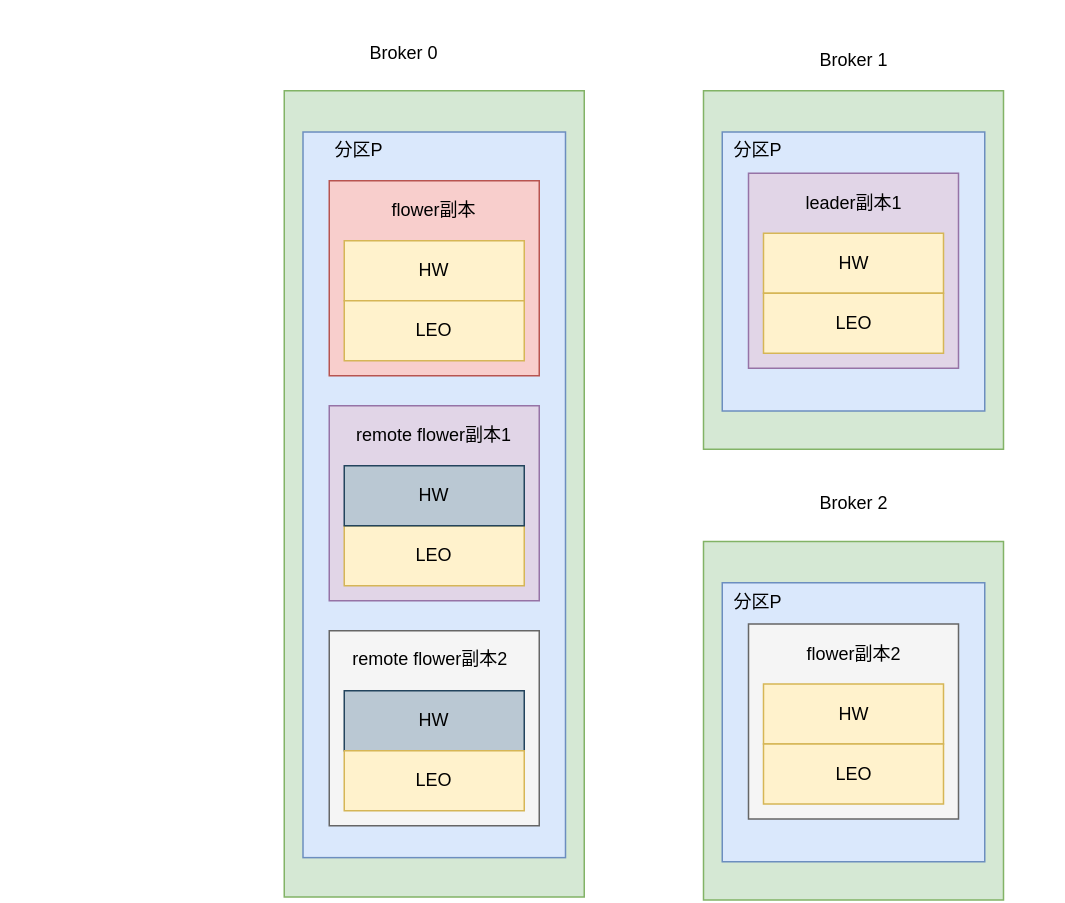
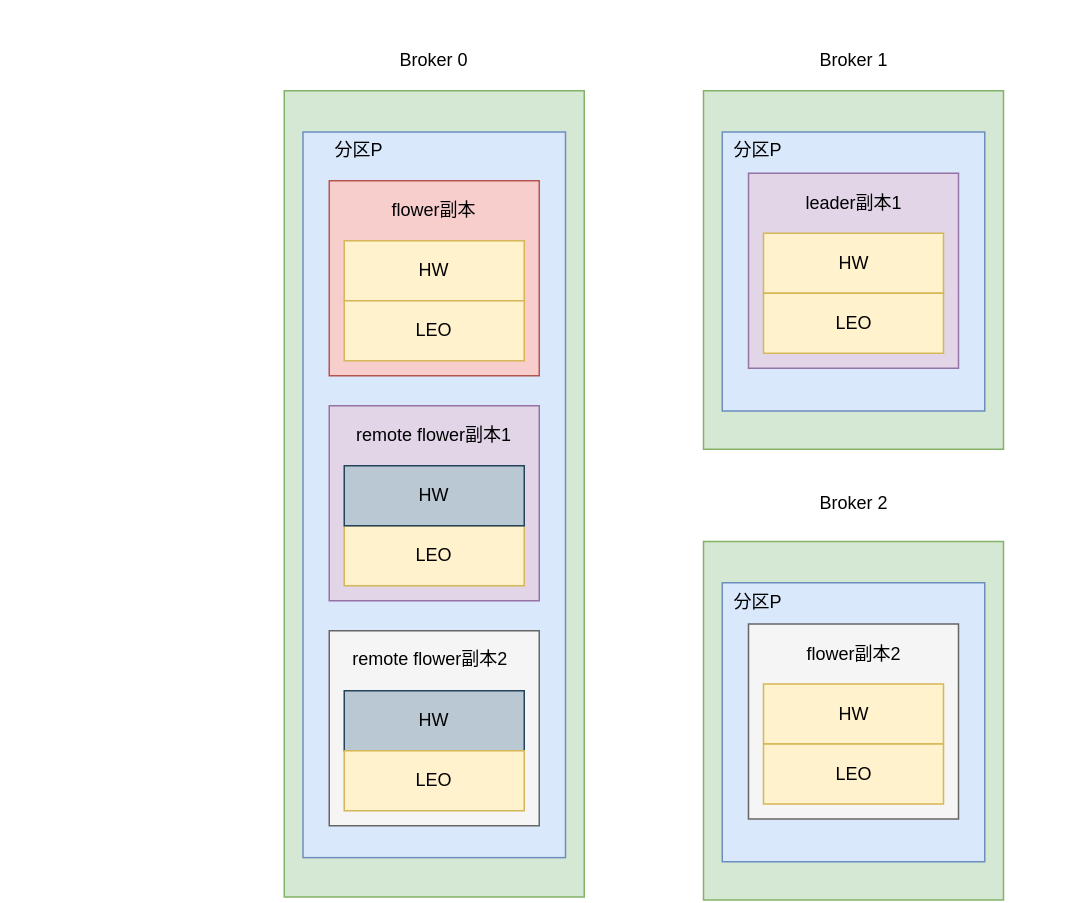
node "Broker 0": moved (404, 53) -> (434, 61)
